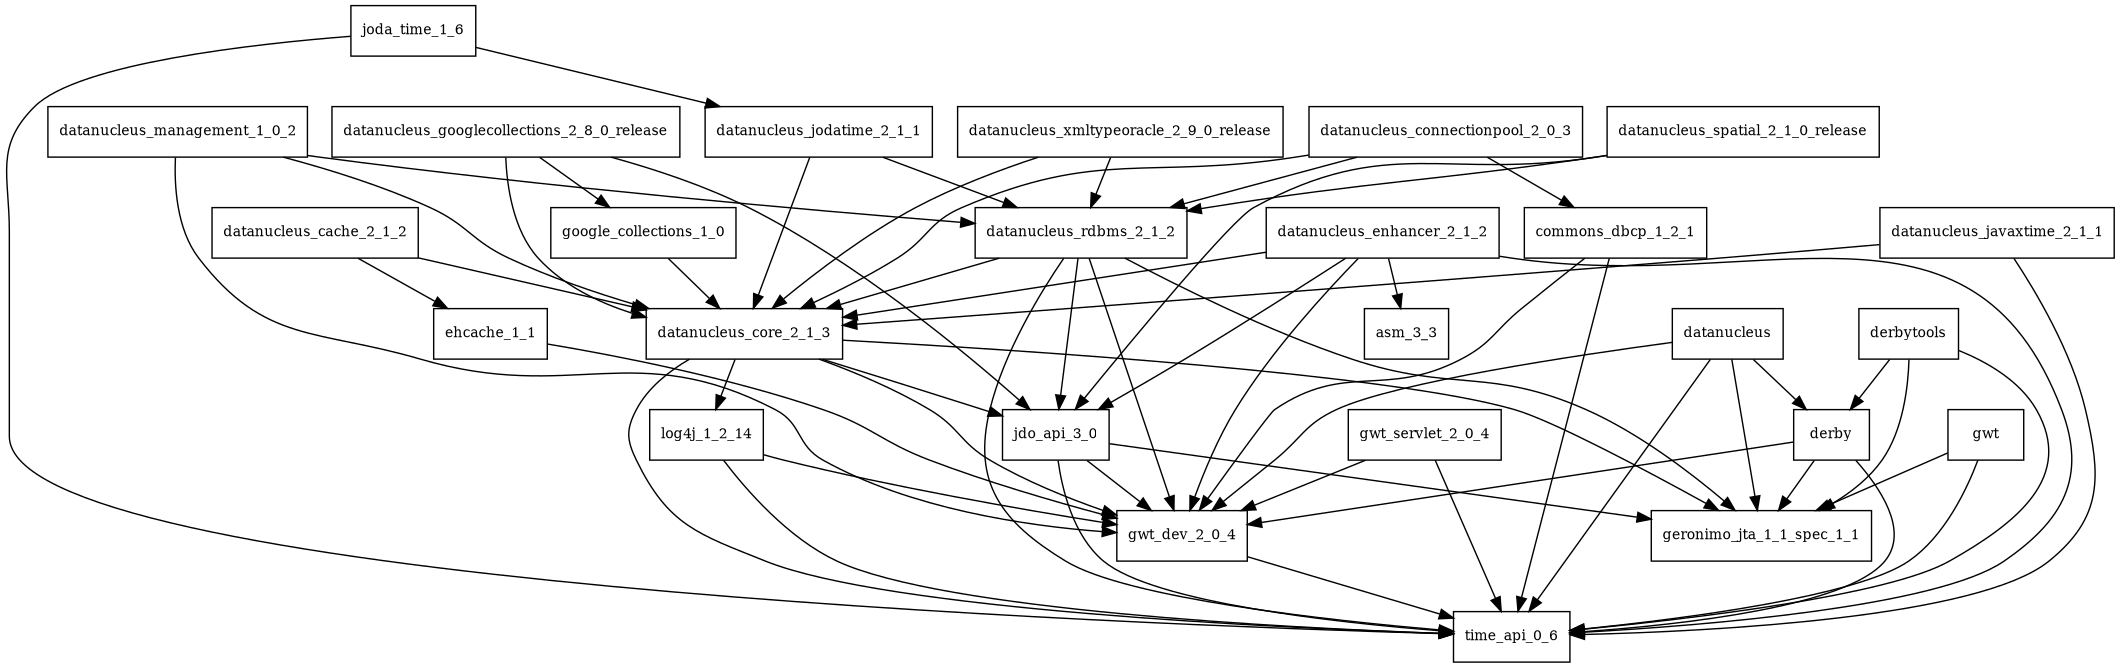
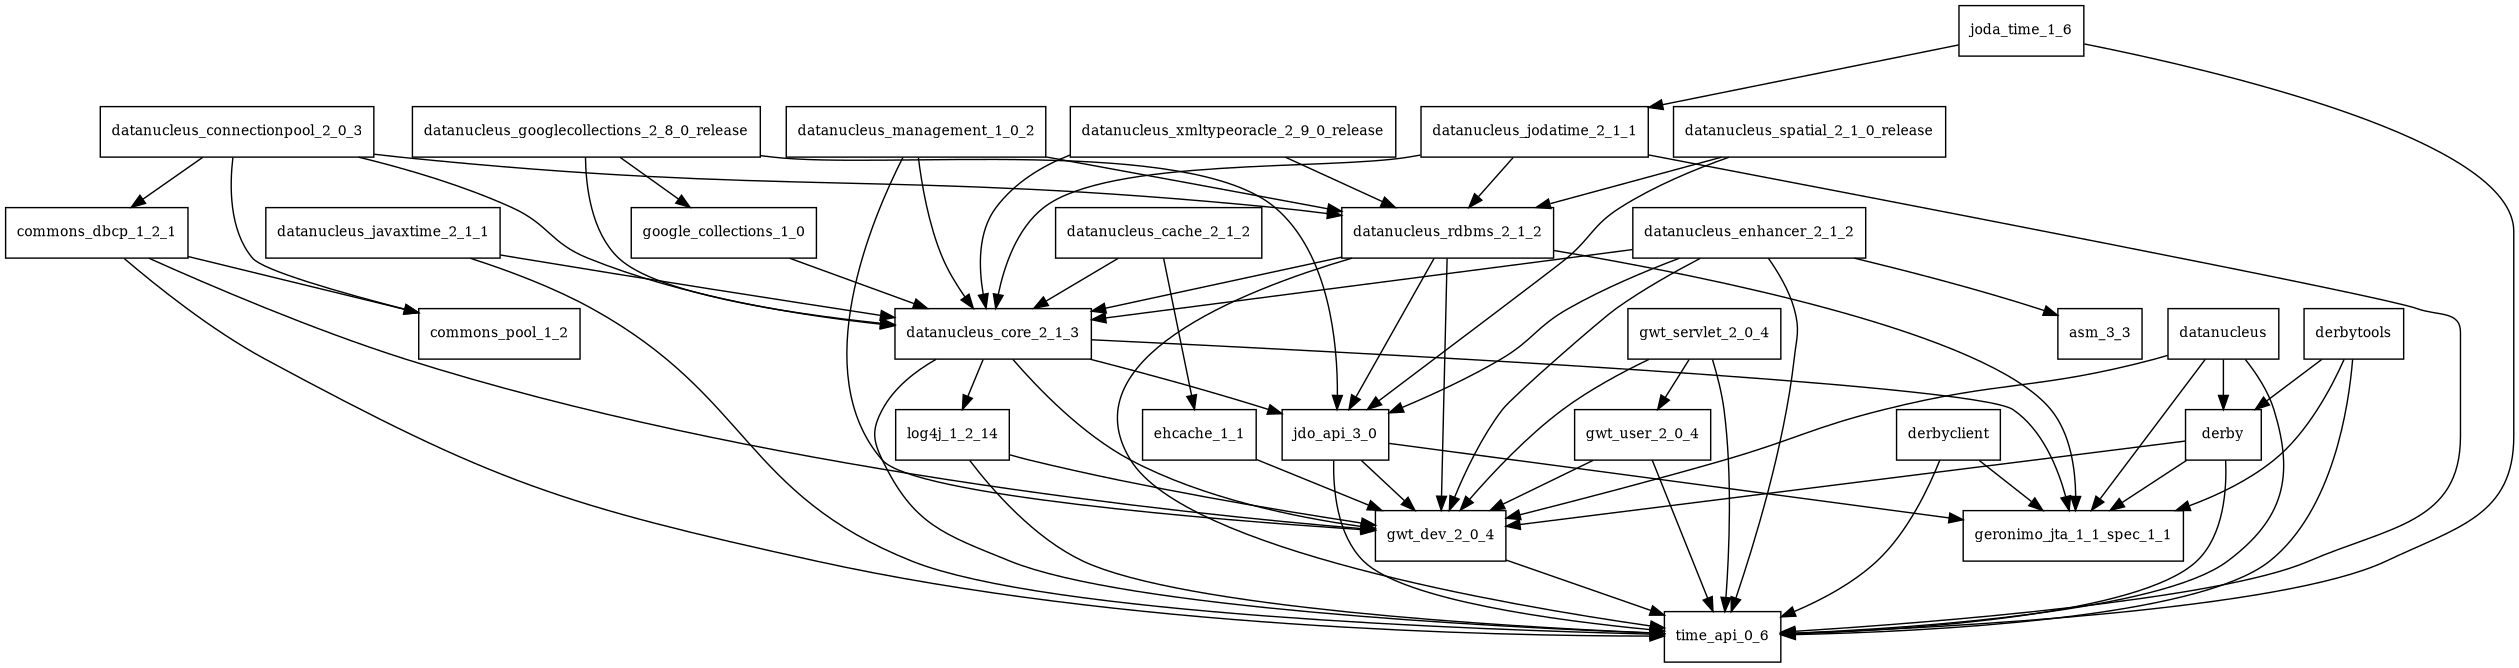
edge "datanucleus_jodatime_2_1_1" -> "time_api_0_6": added
node "commons_pool_1_2": added
node "gwt_user_2_0_4": added
node "gwt": label "gwt" -> "derbyclient"
